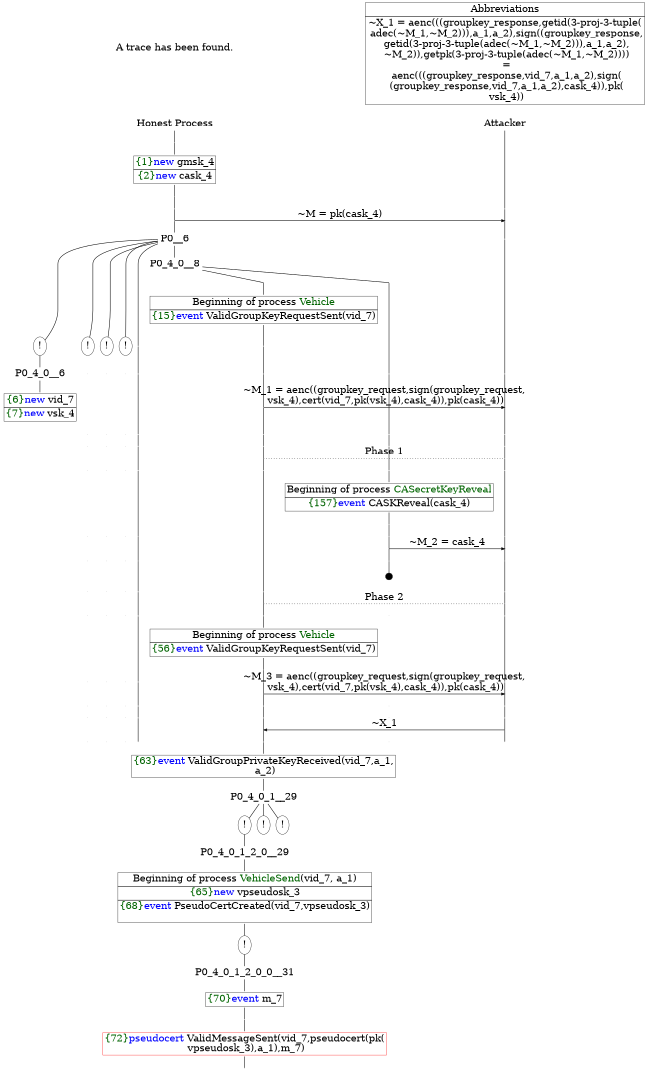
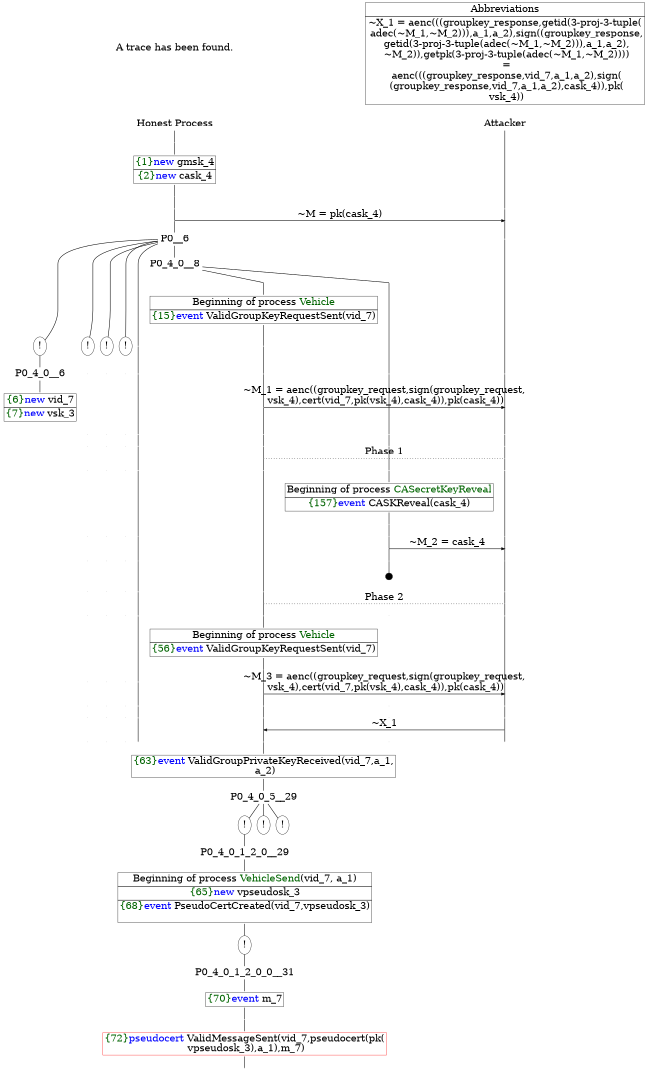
node "{6}": text "vsk_4" -> "vsk_3"
node "P0_4_0_1__29": label "P0_4_0_1__29" -> "P0_4_0_5__29"
